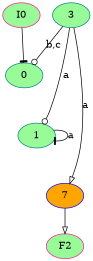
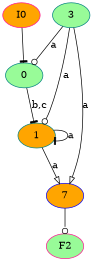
node "I0": fillcolor palegreen -> orange
edge "3" -> "0": label "b,c" -> "a"
edge "0" -> "1": added, label "b,c"
node "1": fillcolor palegreen -> orange
edge "1" -> "7": added, label "a"
edge "7" -> "F2": arrowhead onormal -> odot
